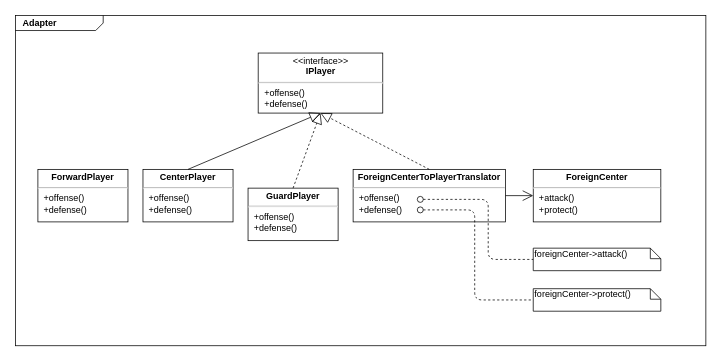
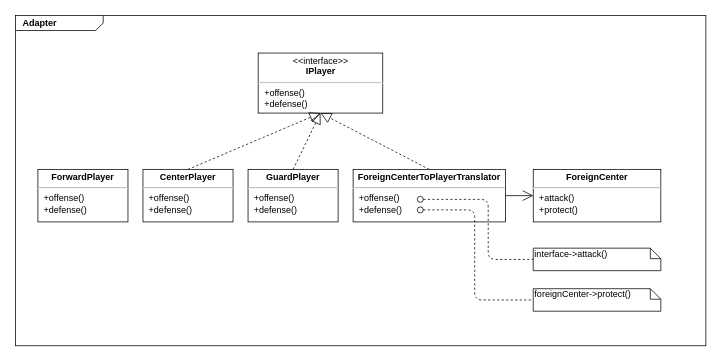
edge "CenterPlayer +offense() +defense()" -> "<<interface>> IPlayer +offense() +defense()": style solid -> dashed
node "GuardPlayer +offense() +defense()": moved (293, 214) -> (293, 195)
node "foreignCenter->attack()": label "foreignCenter->attack()" -> "interface->attack()"
